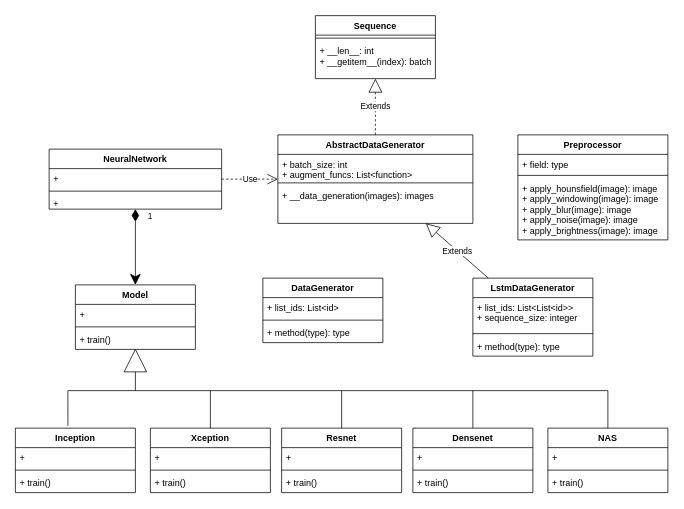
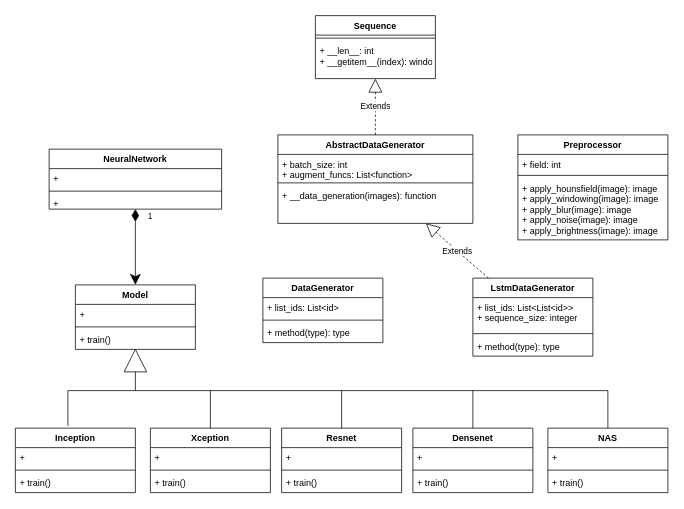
node "+ __len__: int + __getitem__(index): batch": label "+ __len__: int + __getitem__(index): batch" -> "+ __len__: int + __getitem__(index): windowing"
node "+ field: type": label "+ field: type" -> "+ field: int"
edge "NeuralNetwork" -> "AbstractDataGenerator": removed, label "Use"
node "+ __data_generation(images): images": label "+ __data_generation(images): images" -> "+ __data_generation(images): function"
edge "LstmDataGenerator" -> "AbstractDataGenerator": style solid -> dashed
